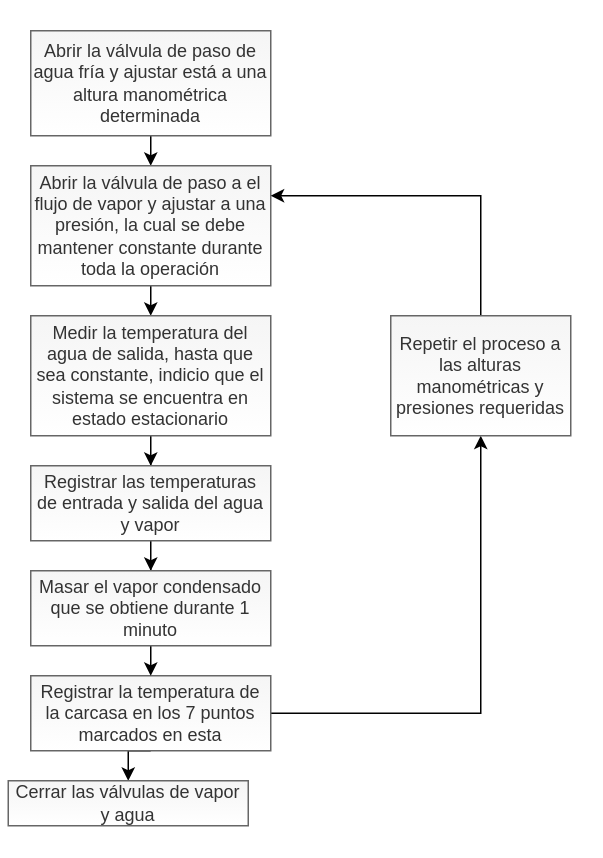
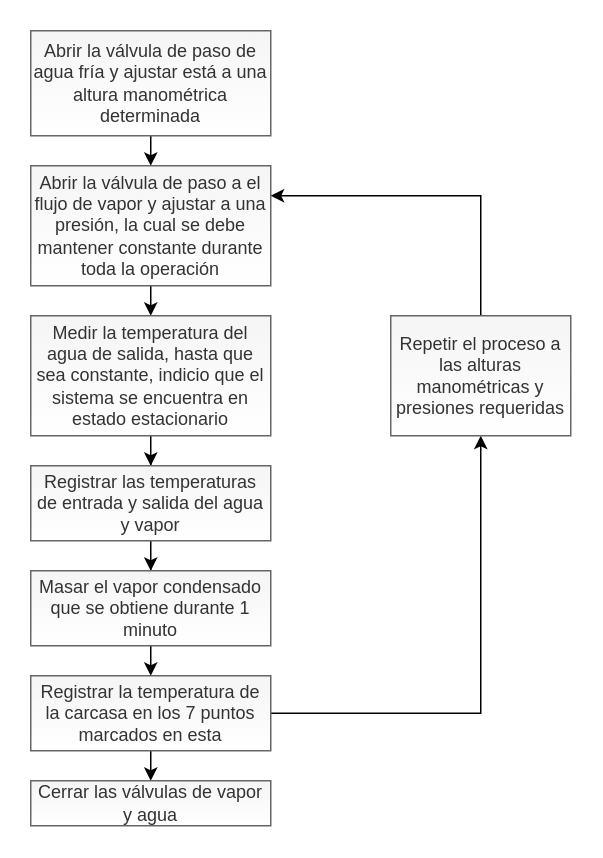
node "Cerrar las válvulas de vapor y agua": moved (128, 803) -> (151, 803)
